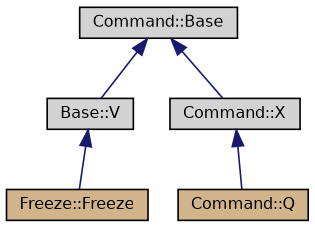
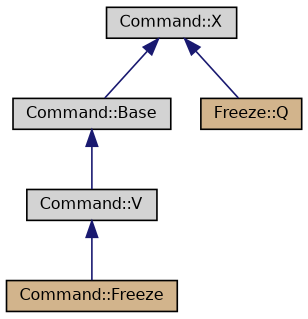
edge "Command::X" -> "Command::Base": reversed
node "Base::V": label "Base::V" -> "Command::V"
node "Freeze::Freeze": label "Freeze::Freeze" -> "Command::Freeze"
node "Command::Q": label "Command::Q" -> "Freeze::Q"
